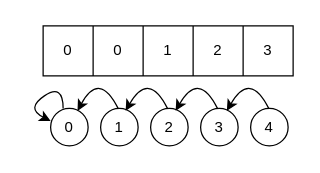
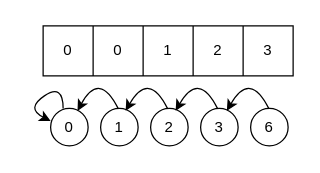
node "4": label "4" -> "6"
